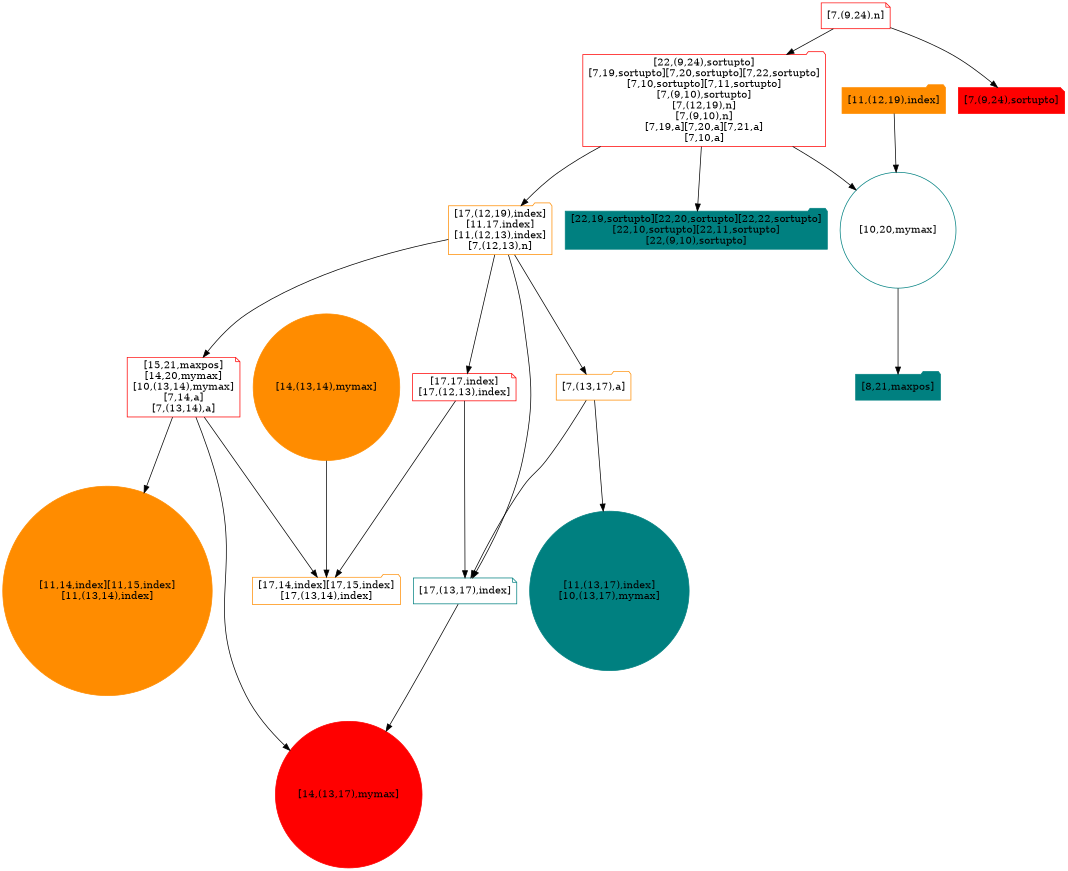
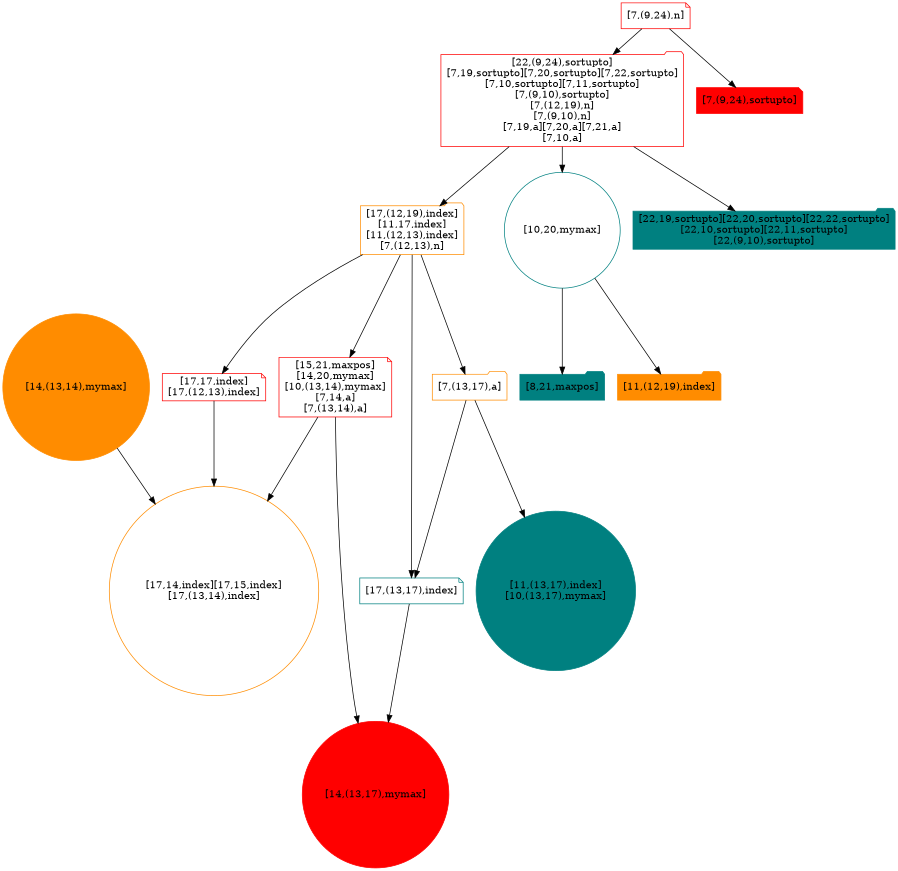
edge "[11,(12,19),index]" -> "[10,20,mymax]": reversed
edge "[17,17,index] [17,(12,13),index]" -> "[17,(13,17),index]": removed
node "[11,14,index][11,15,index] [11,(13,14),index]": removed
node "[17,14,index][17,15,index] [17,(13,14),index]": shape folder -> circle
